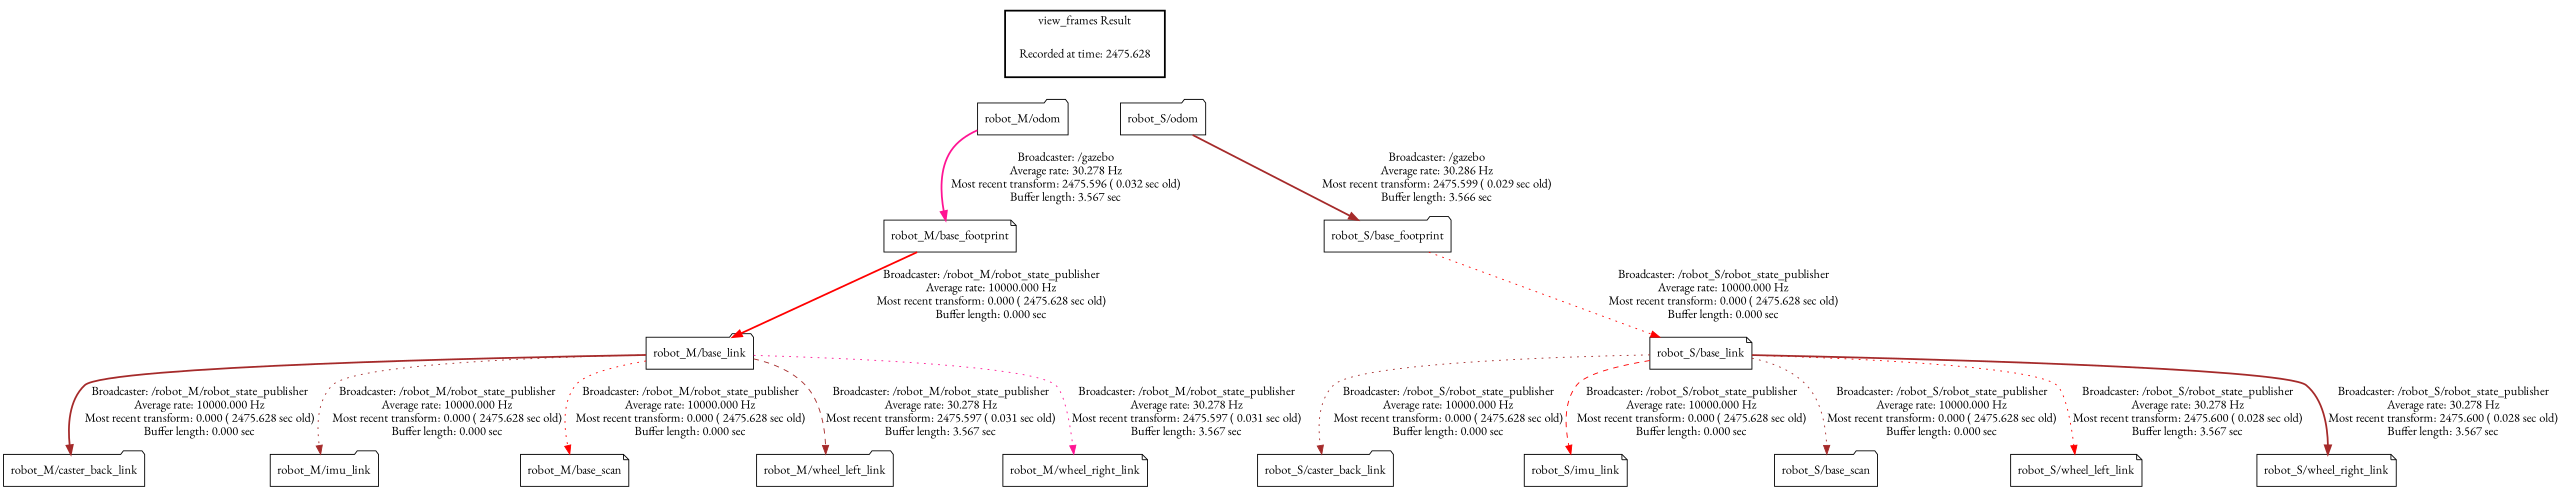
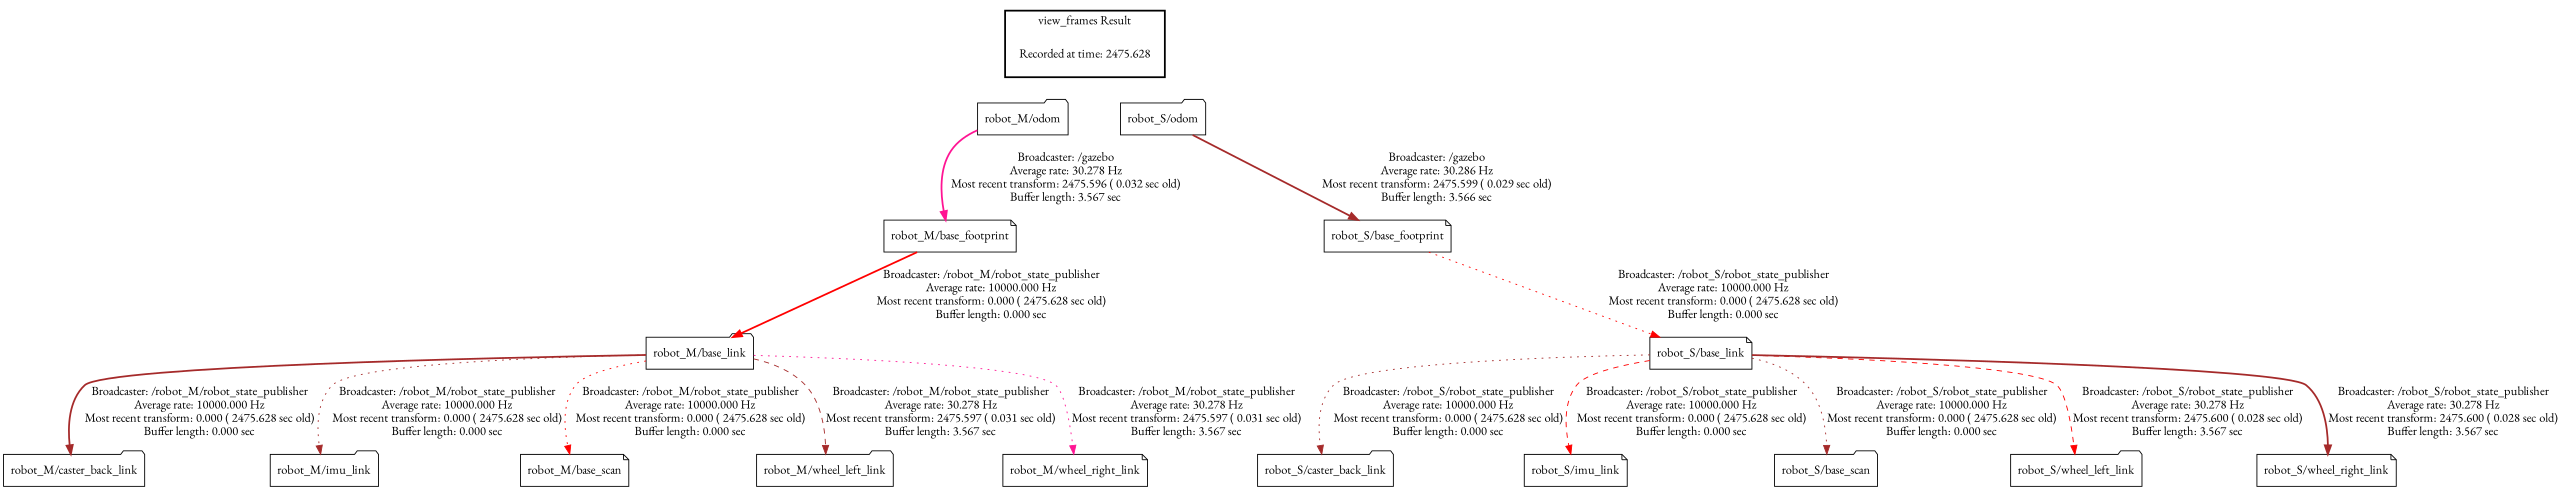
node "robot_S/base_footprint": shape folder -> note
edge "robot_S/base_link" -> "robot_S/wheel_left_link": style dotted -> dashed
node "robot_S/wheel_left_link": shape note -> folder
